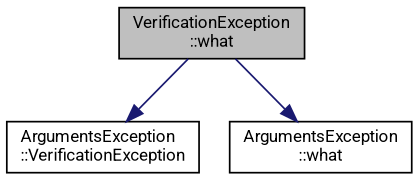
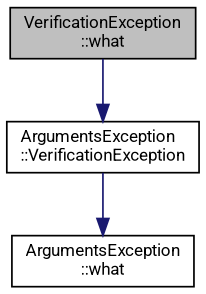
edge "VerificationException ::what" -> "ArgumentsException ::what": now "ArgumentsException ::VerificationException" -> "ArgumentsException ::what"
